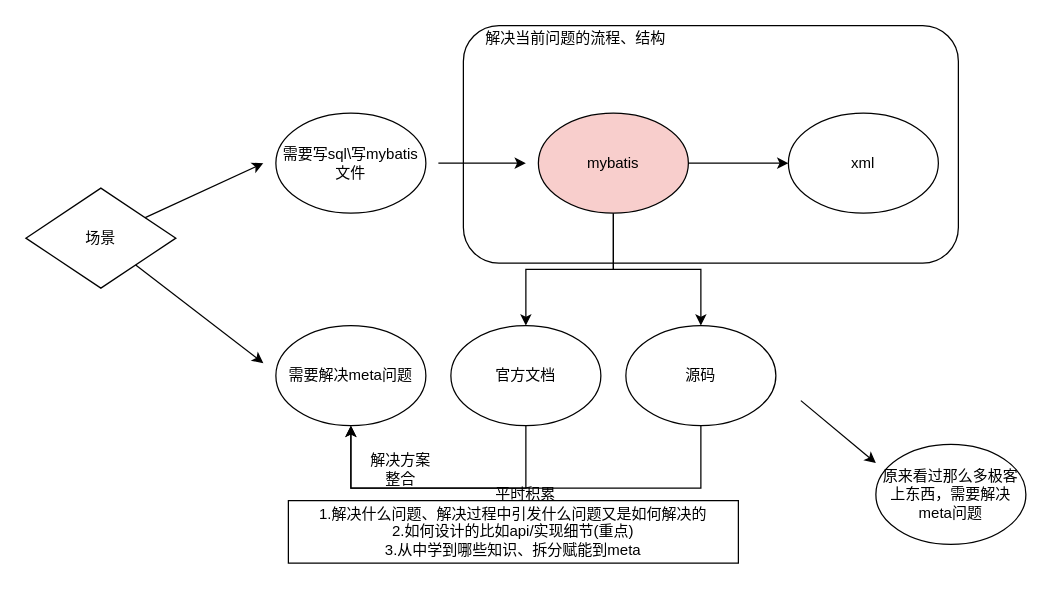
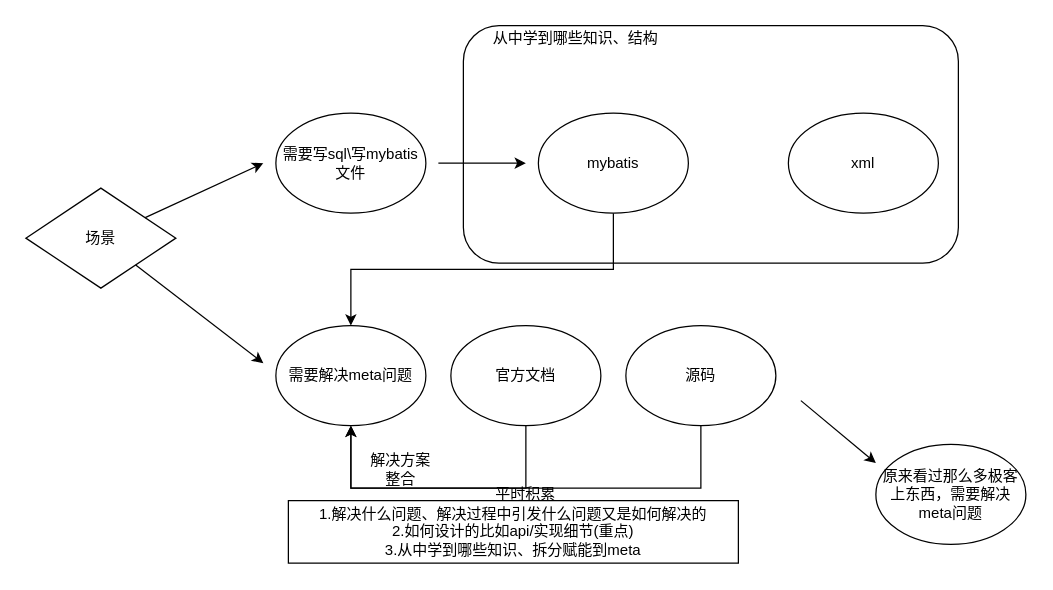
node "解决当前问题的流程、结构": label "解决当前问题的流程、结构" -> "从中学到哪些知识、结构"
node "mybatis": fillcolor #f8cecc -> #ffffff
edge "mybatis" -> "xml": removed
edge "mybatis" -> "源码": now "mybatis" -> "需要解决meta问题"
edge "mybatis" -> "官方文档": removed
